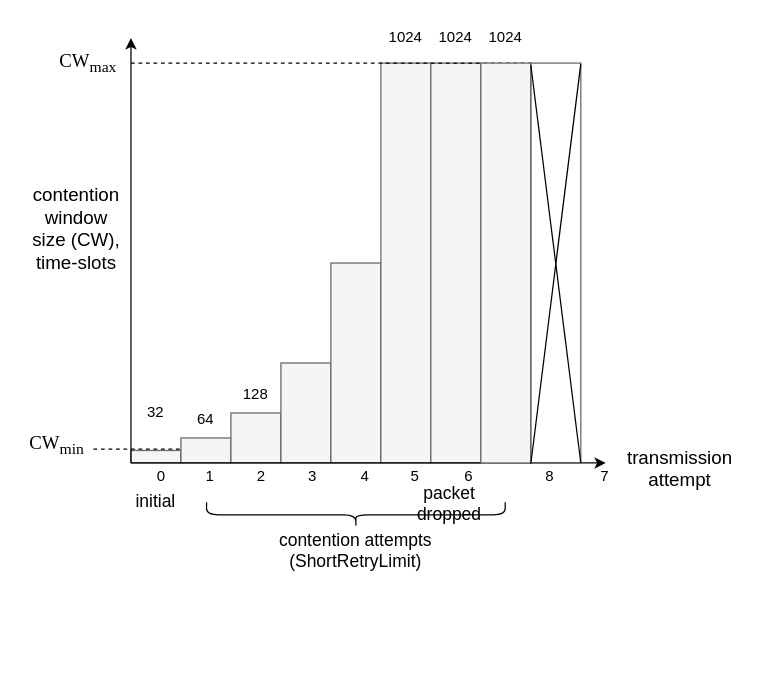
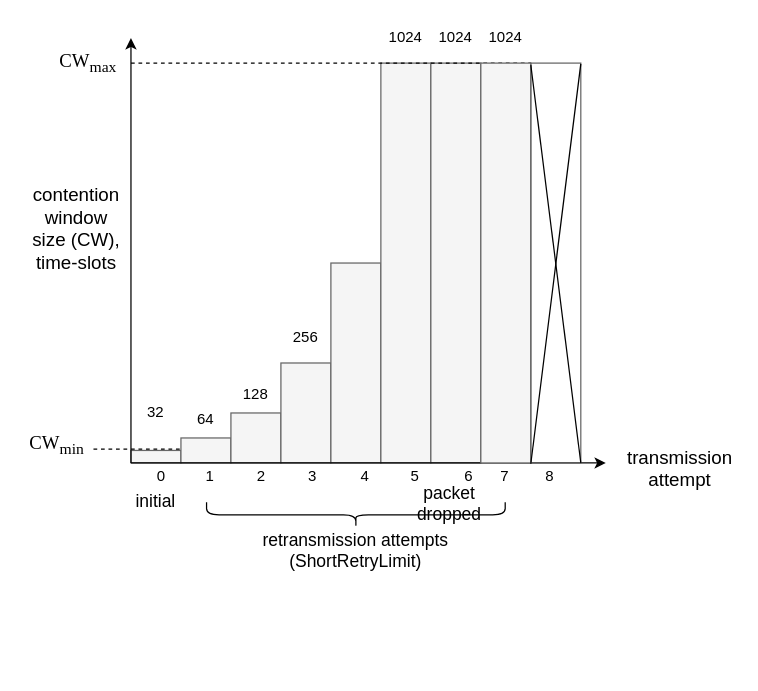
node "256": added
node "7": moved (611, 477) -> (511, 477)
node "contention attempts (ShortRetryLimit)": label "contention attempts (ShortRetryLimit)" -> "retransmission attempts (ShortRetryLimit)"
